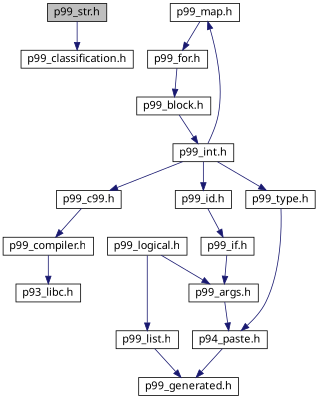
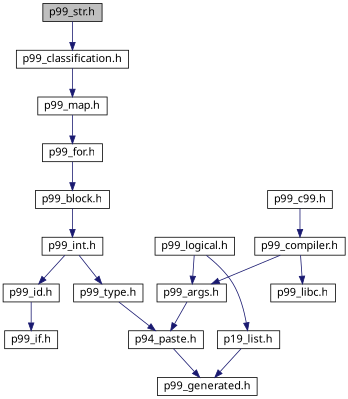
edge "p99_int.h" -> "p99_map.h": now "p99_classification.h" -> "p99_map.h"
edge "p99_int.h" -> "p99_c99.h": removed
edge "p99_if.h" -> "p99_args.h": now "p99_compiler.h" -> "p99_args.h"
node "p93_libc.h": label "p93_libc.h" -> "p99_libc.h"
node "p99_list.h": label "p99_list.h" -> "p19_list.h"
